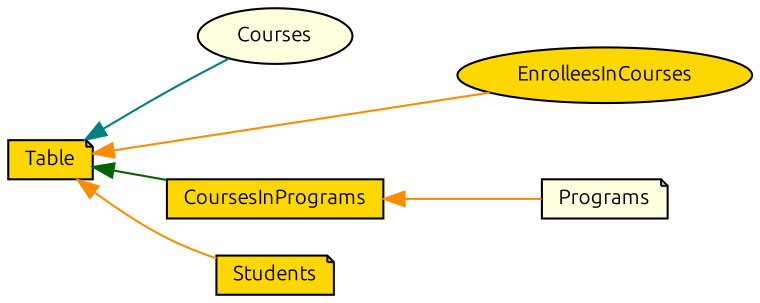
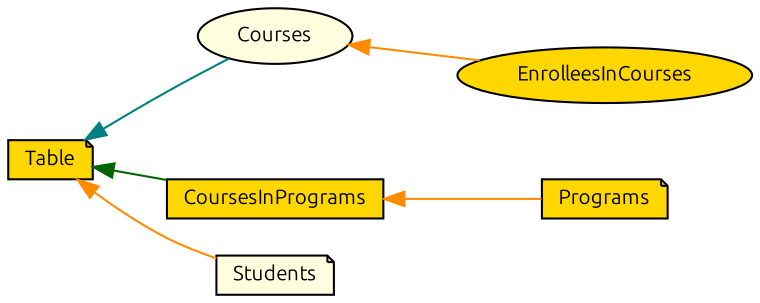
edge "EnrolleesInCourses" -> "Table": now "EnrolleesInCourses" -> "Courses"
node "Programs": fillcolor lightyellow -> gold
node "Students": fillcolor gold -> lightyellow
